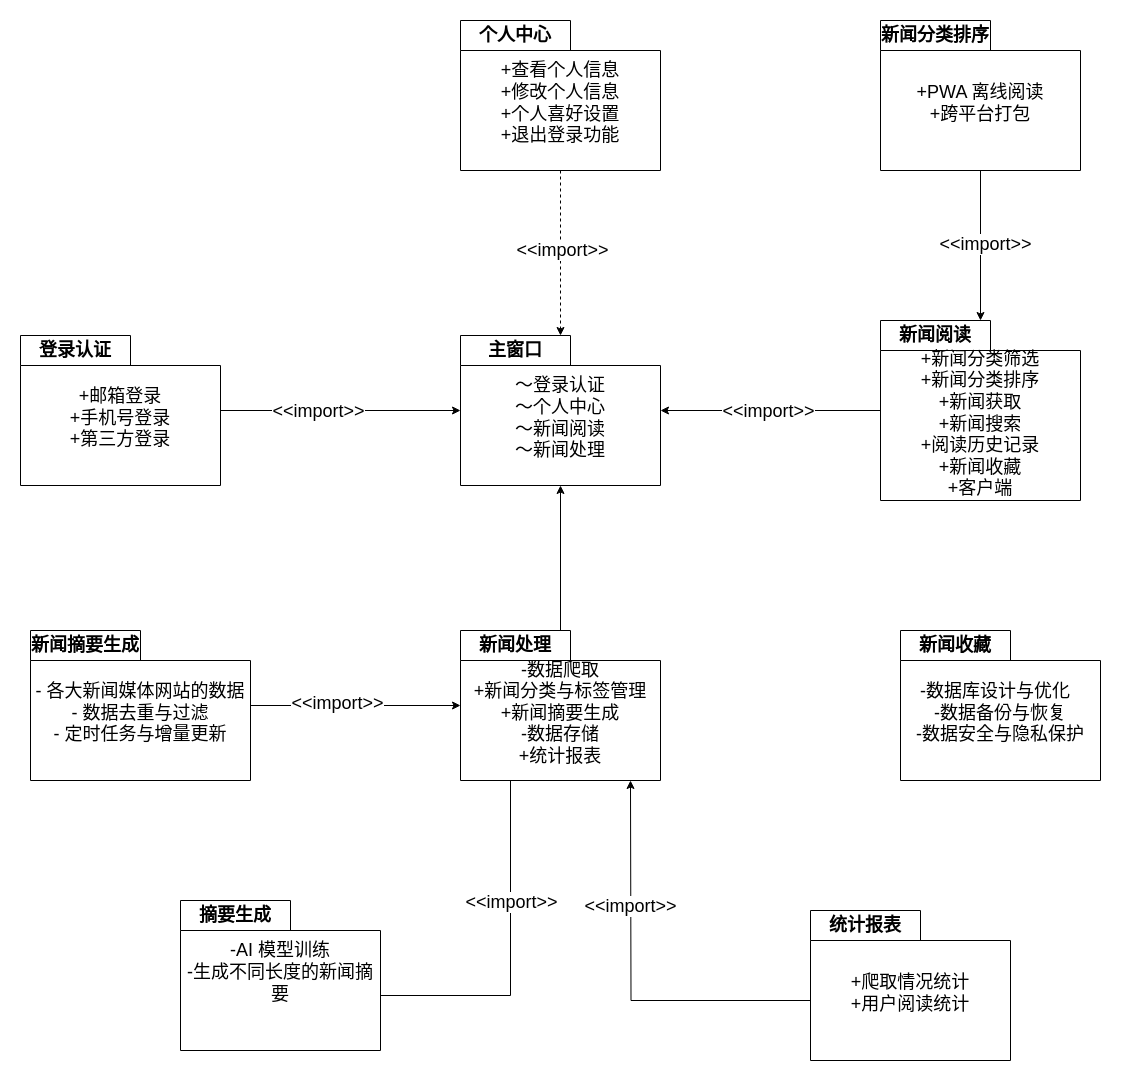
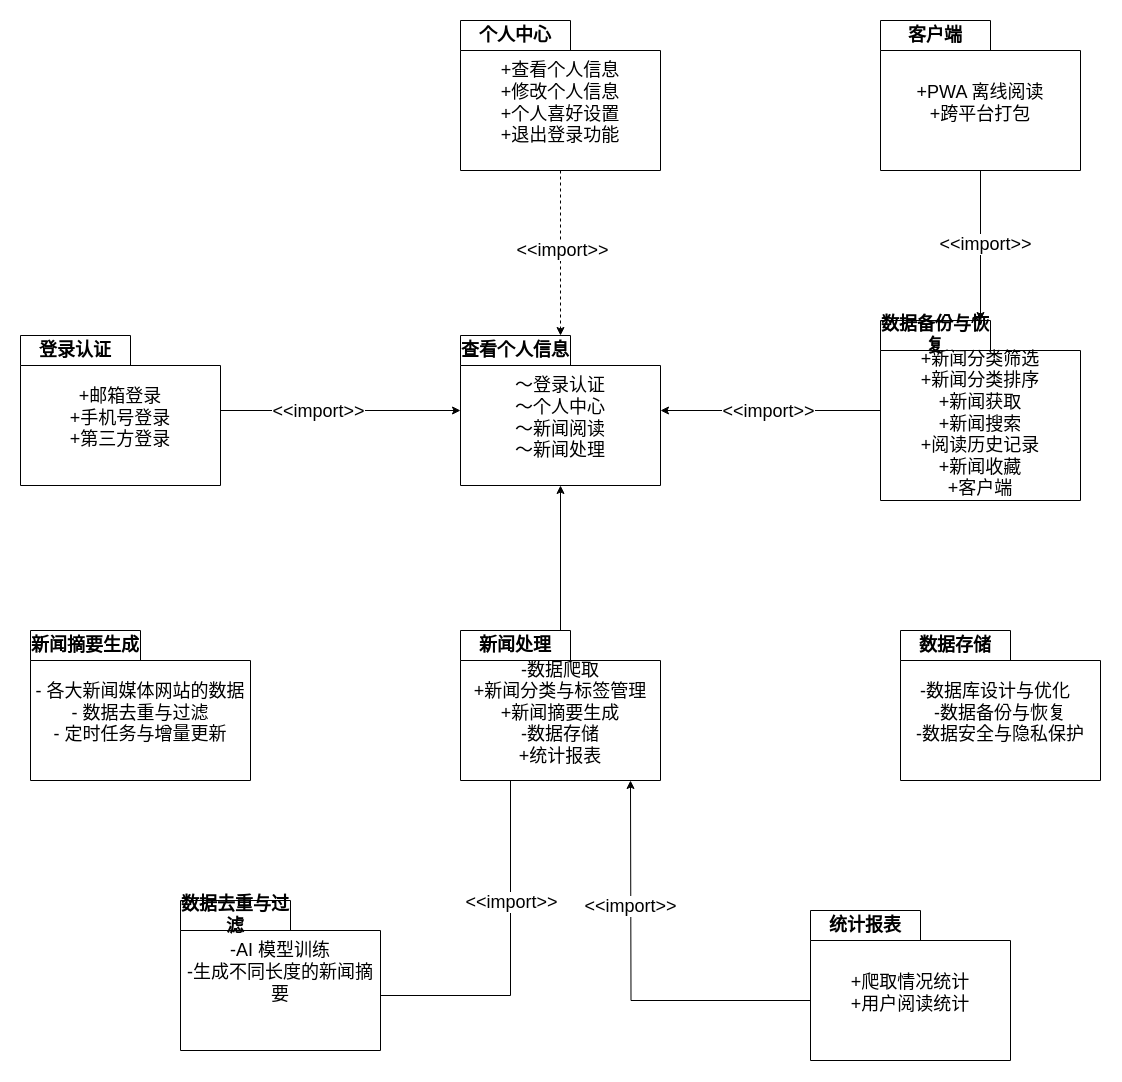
node "新闻分类排序": label "新闻分类排序" -> "客户端"
node "新闻阅读": label "新闻阅读" -> "数据备份与恢复"
node "主窗口": label "主窗口" -> "查看个人信息"
node "新闻收藏": label "新闻收藏" -> "数据存储"
edge "新闻摘要生成" -> "新闻处理": removed, label "<<import>>"
node "摘要生成": label "摘要生成" -> "数据去重与过滤"
